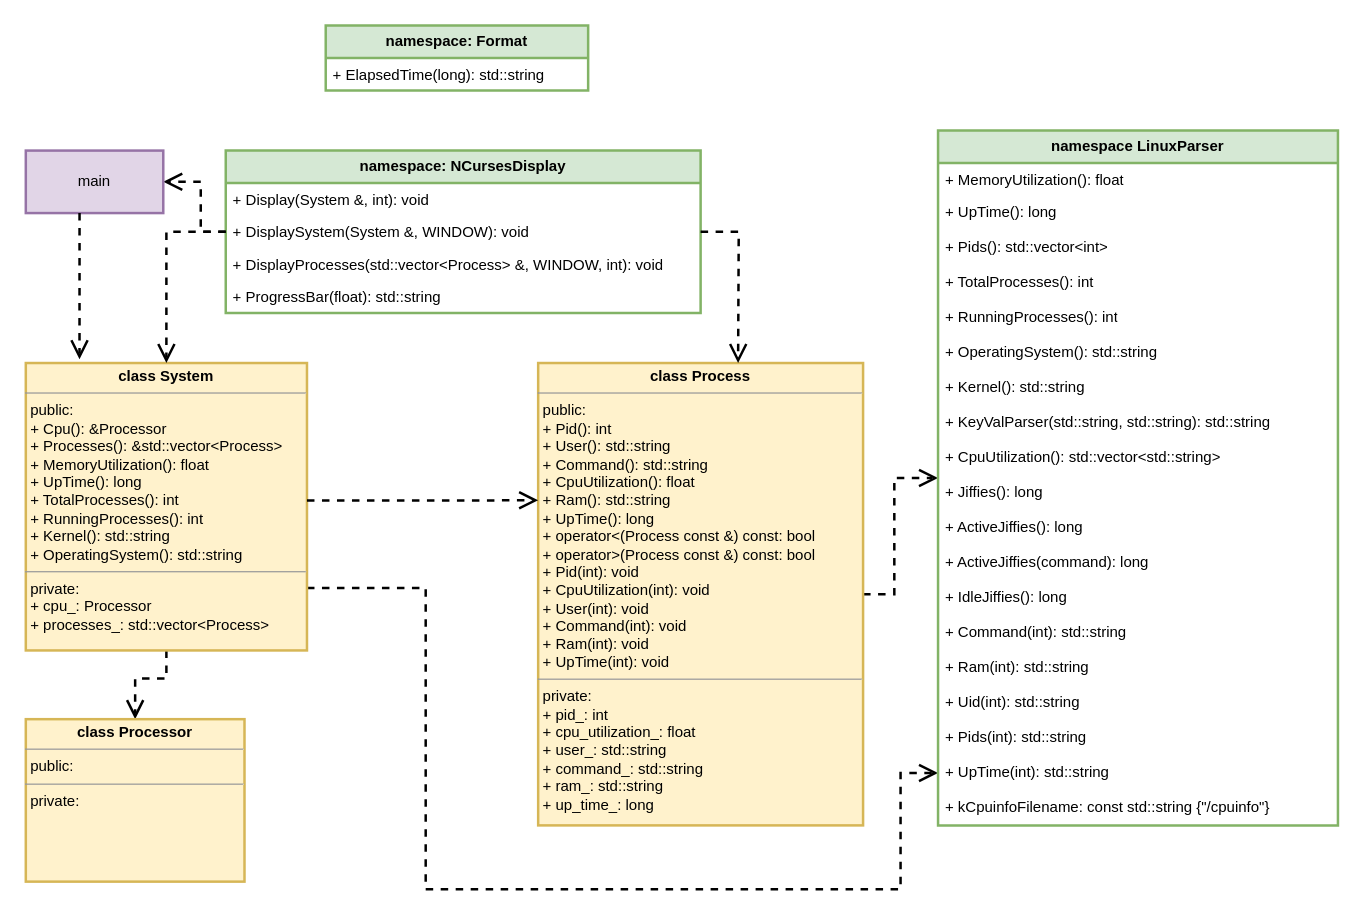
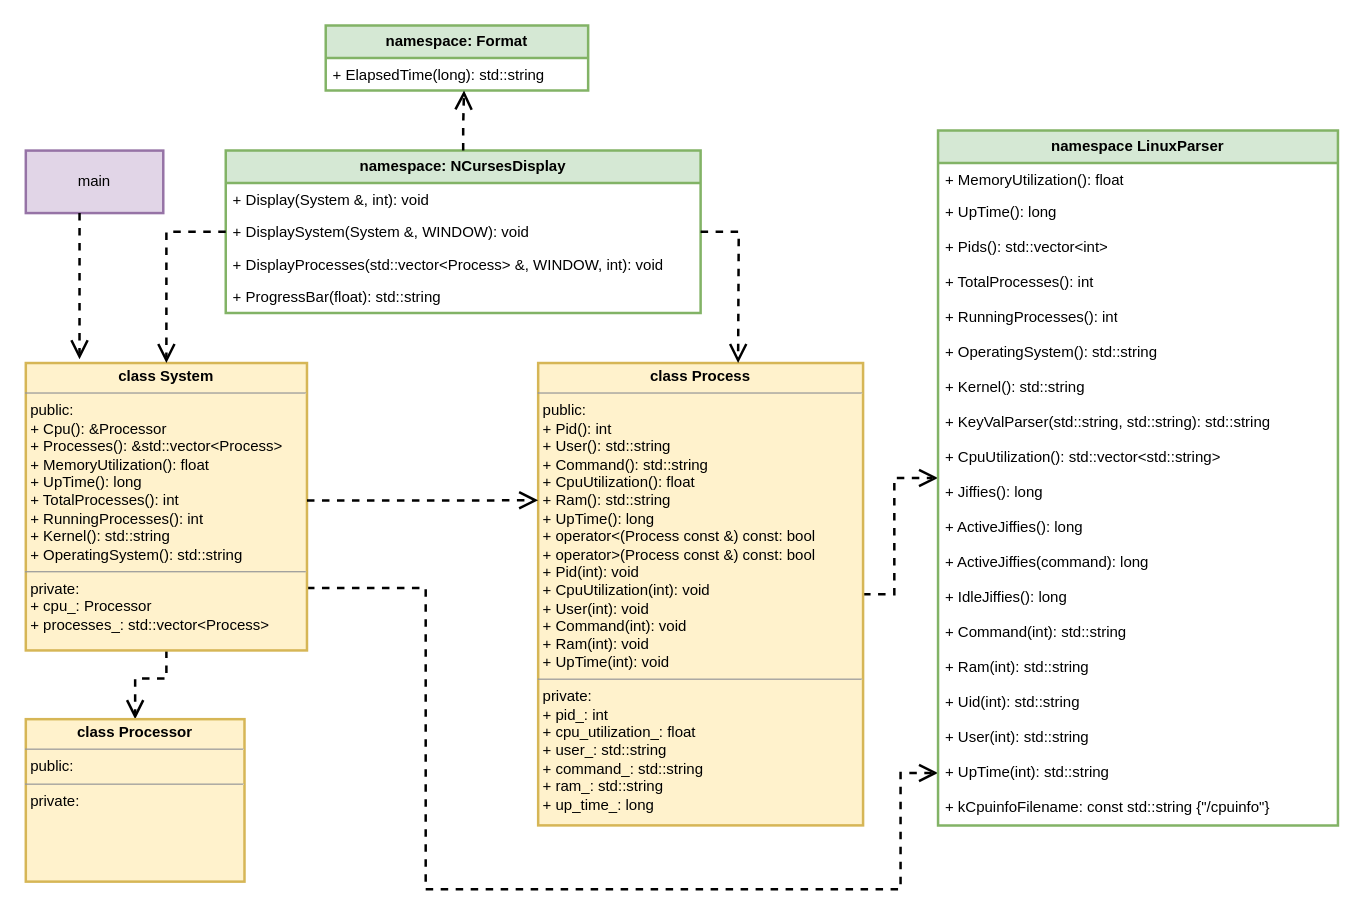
edge "namespace: NCursesDisplay" -> "main": now "namespace: NCursesDisplay" -> "+ ElapsedTime(long): std::string"
node "+ Pids(int): std::string": label "+ Pids(int): std::string" -> "+ User(int): std::string"
